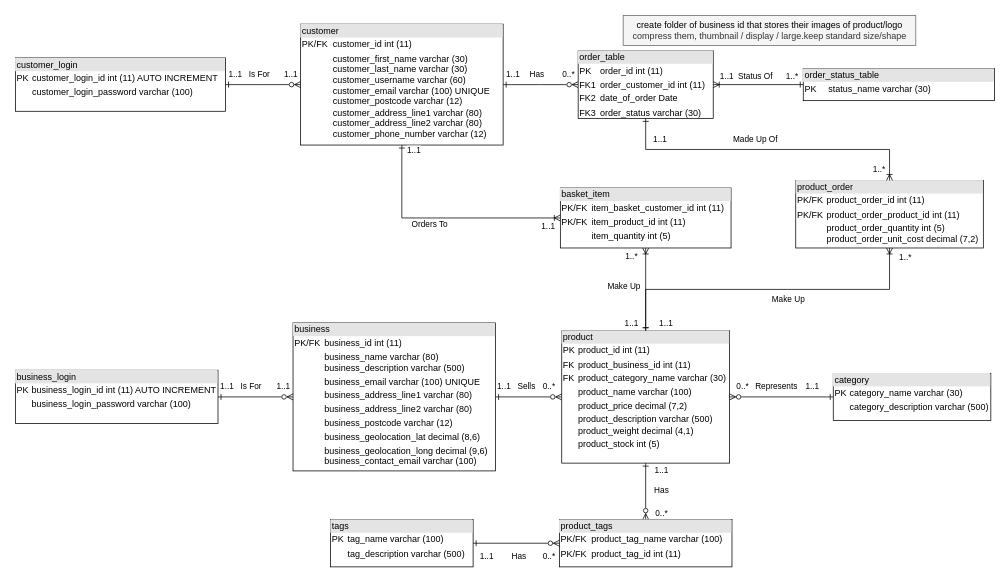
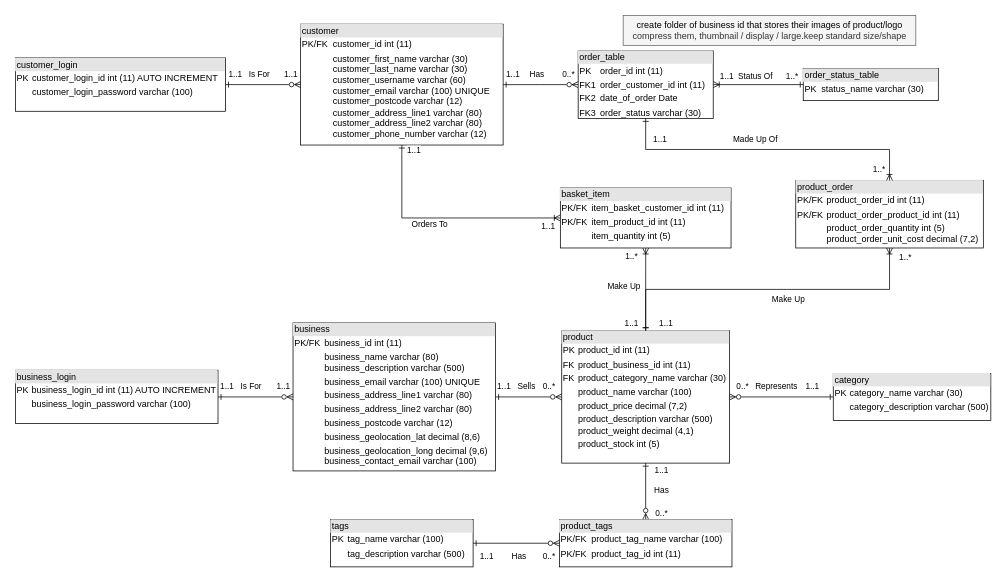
node "order_status_table PK status_name varchar (30)": size 191x32 -> 135x32
